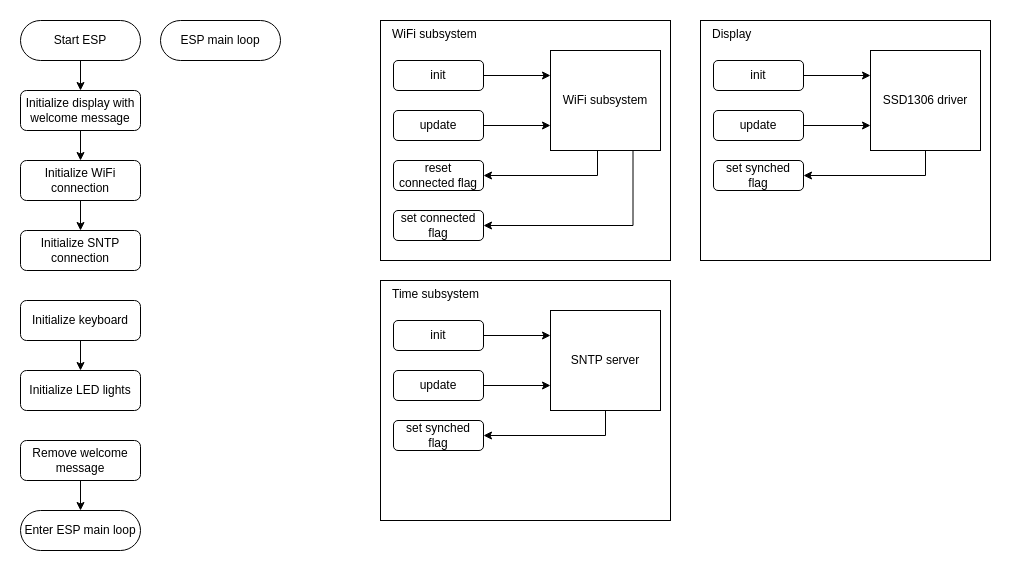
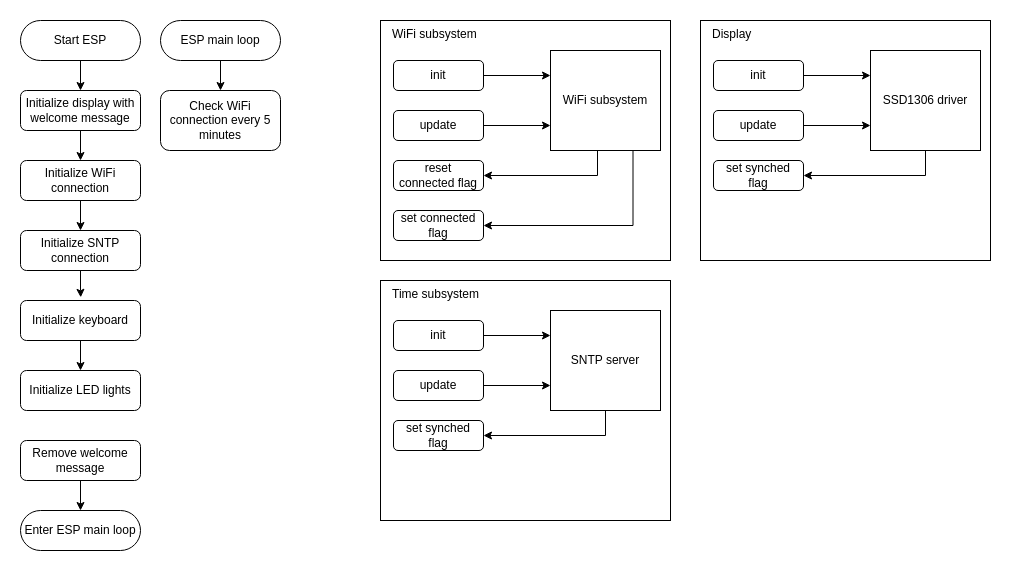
edge "ESP main loop" -> "Check WiFi connection every 5 minutes": added
node "Check WiFi connection every 5 minutes": added
edge "Initialize SNTP connection" -> "Initialize keyboard": added
